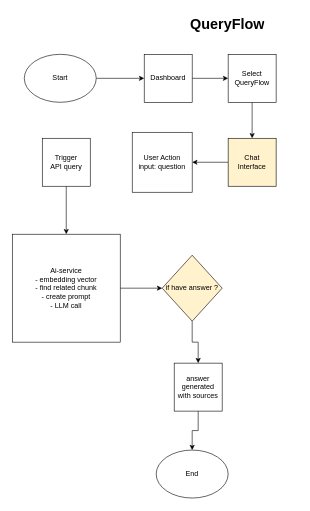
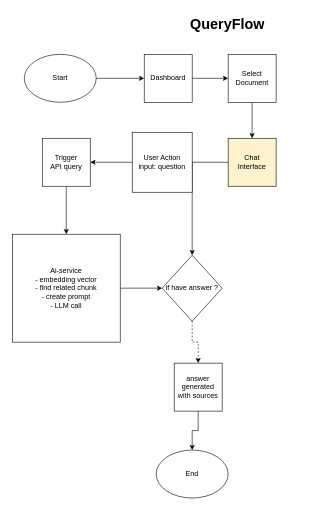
node "Select QueryFlow": label "Select QueryFlow" -> "Select Document"
edge "User Action input: question" -> "Trigger API query": added
edge "Chat Interface" -> "User Action input: question": now "Chat Interface" -> "if have answer ?"
node "if have answer ?": fillcolor #fff2cc -> #ffffff
edge "if have answer ?" -> "answer generated with sources": style solid -> dashed
